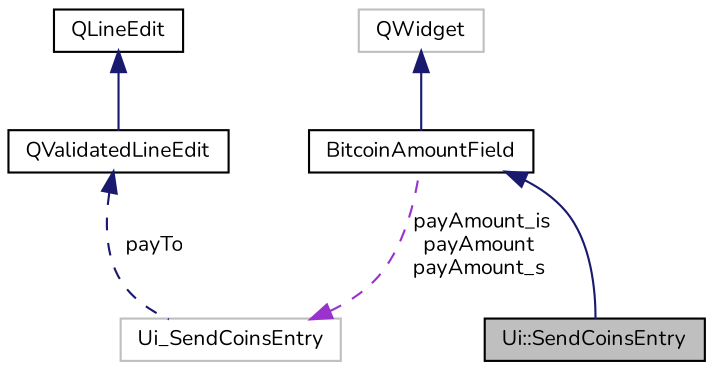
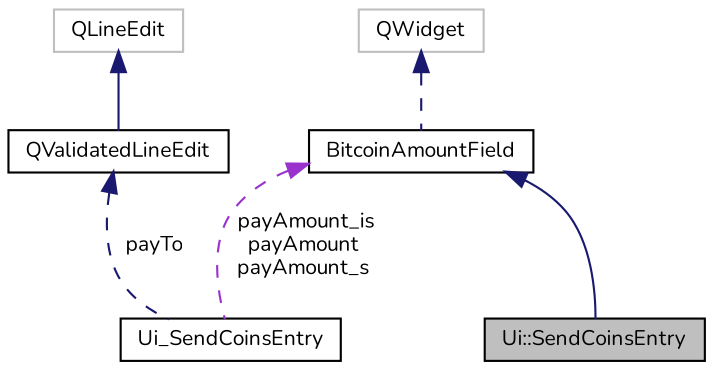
node "QLineEdit": color black -> grey75
edge "BitcoinAmountField" -> "QWidget": style solid -> dashed
edge "BitcoinAmountField" -> "Ui_SendCoinsEntry": reversed
node "Ui_SendCoinsEntry": color grey75 -> black
